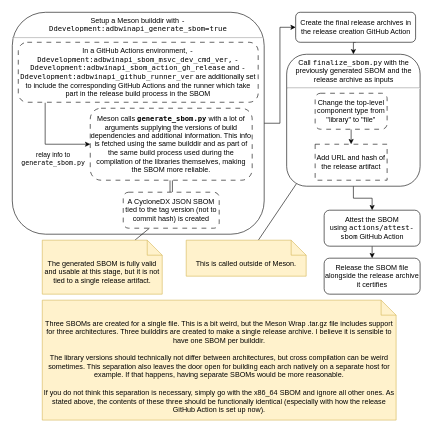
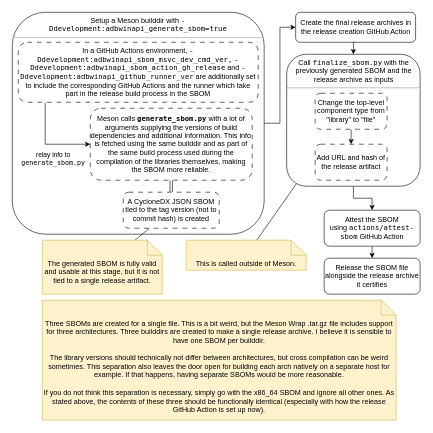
node "Add URL and hash of the release artifact": shape rectangle -> rounded rectangle
node "This is called outside of Meson.": size 120x36 -> 120x30
